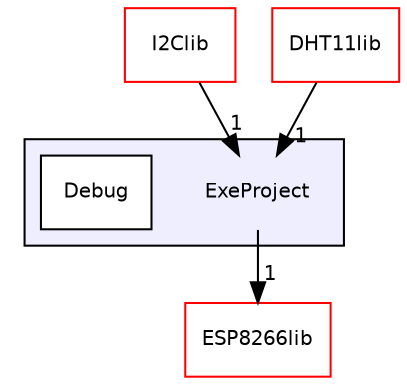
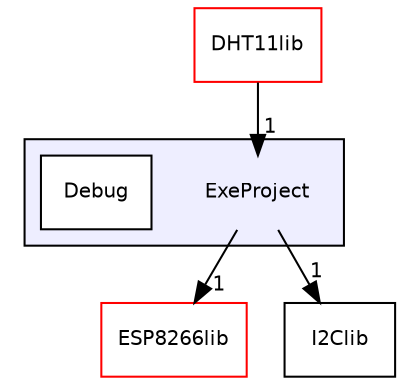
node "I2Clib": color red -> black
edge "I2Clib" -> "ExeProject": reversed
